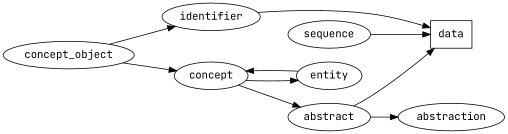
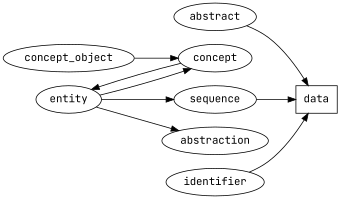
edge "concept_object" -> "identifier": removed
edge "concept" -> "abstract": removed
edge "entity" -> "sequence": added
edge "abstract" -> "abstraction": now "entity" -> "abstraction"
